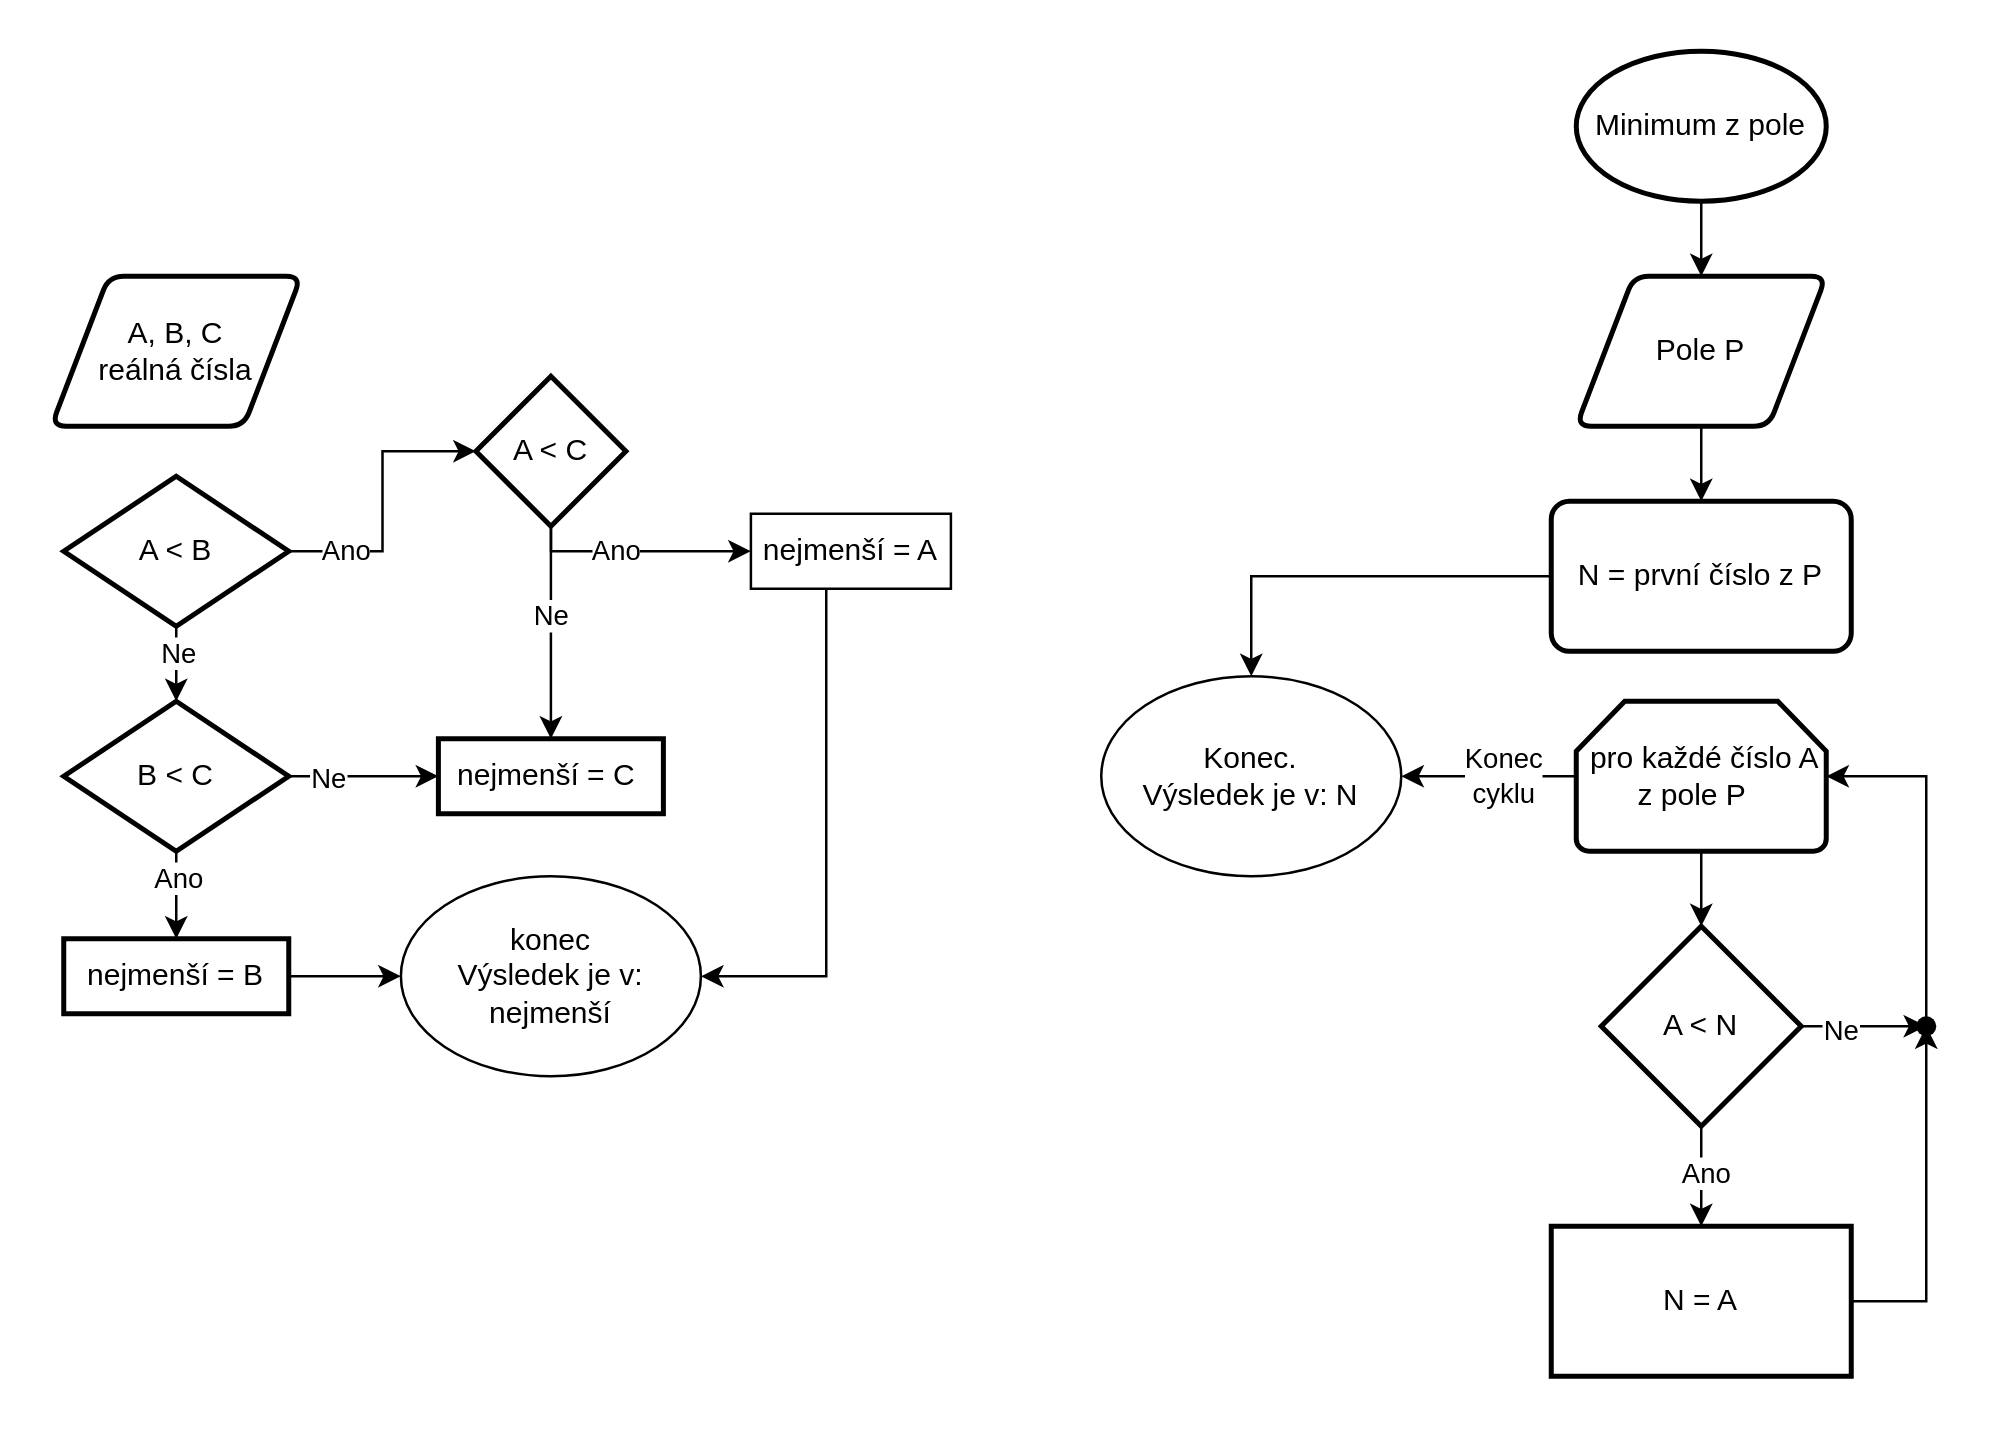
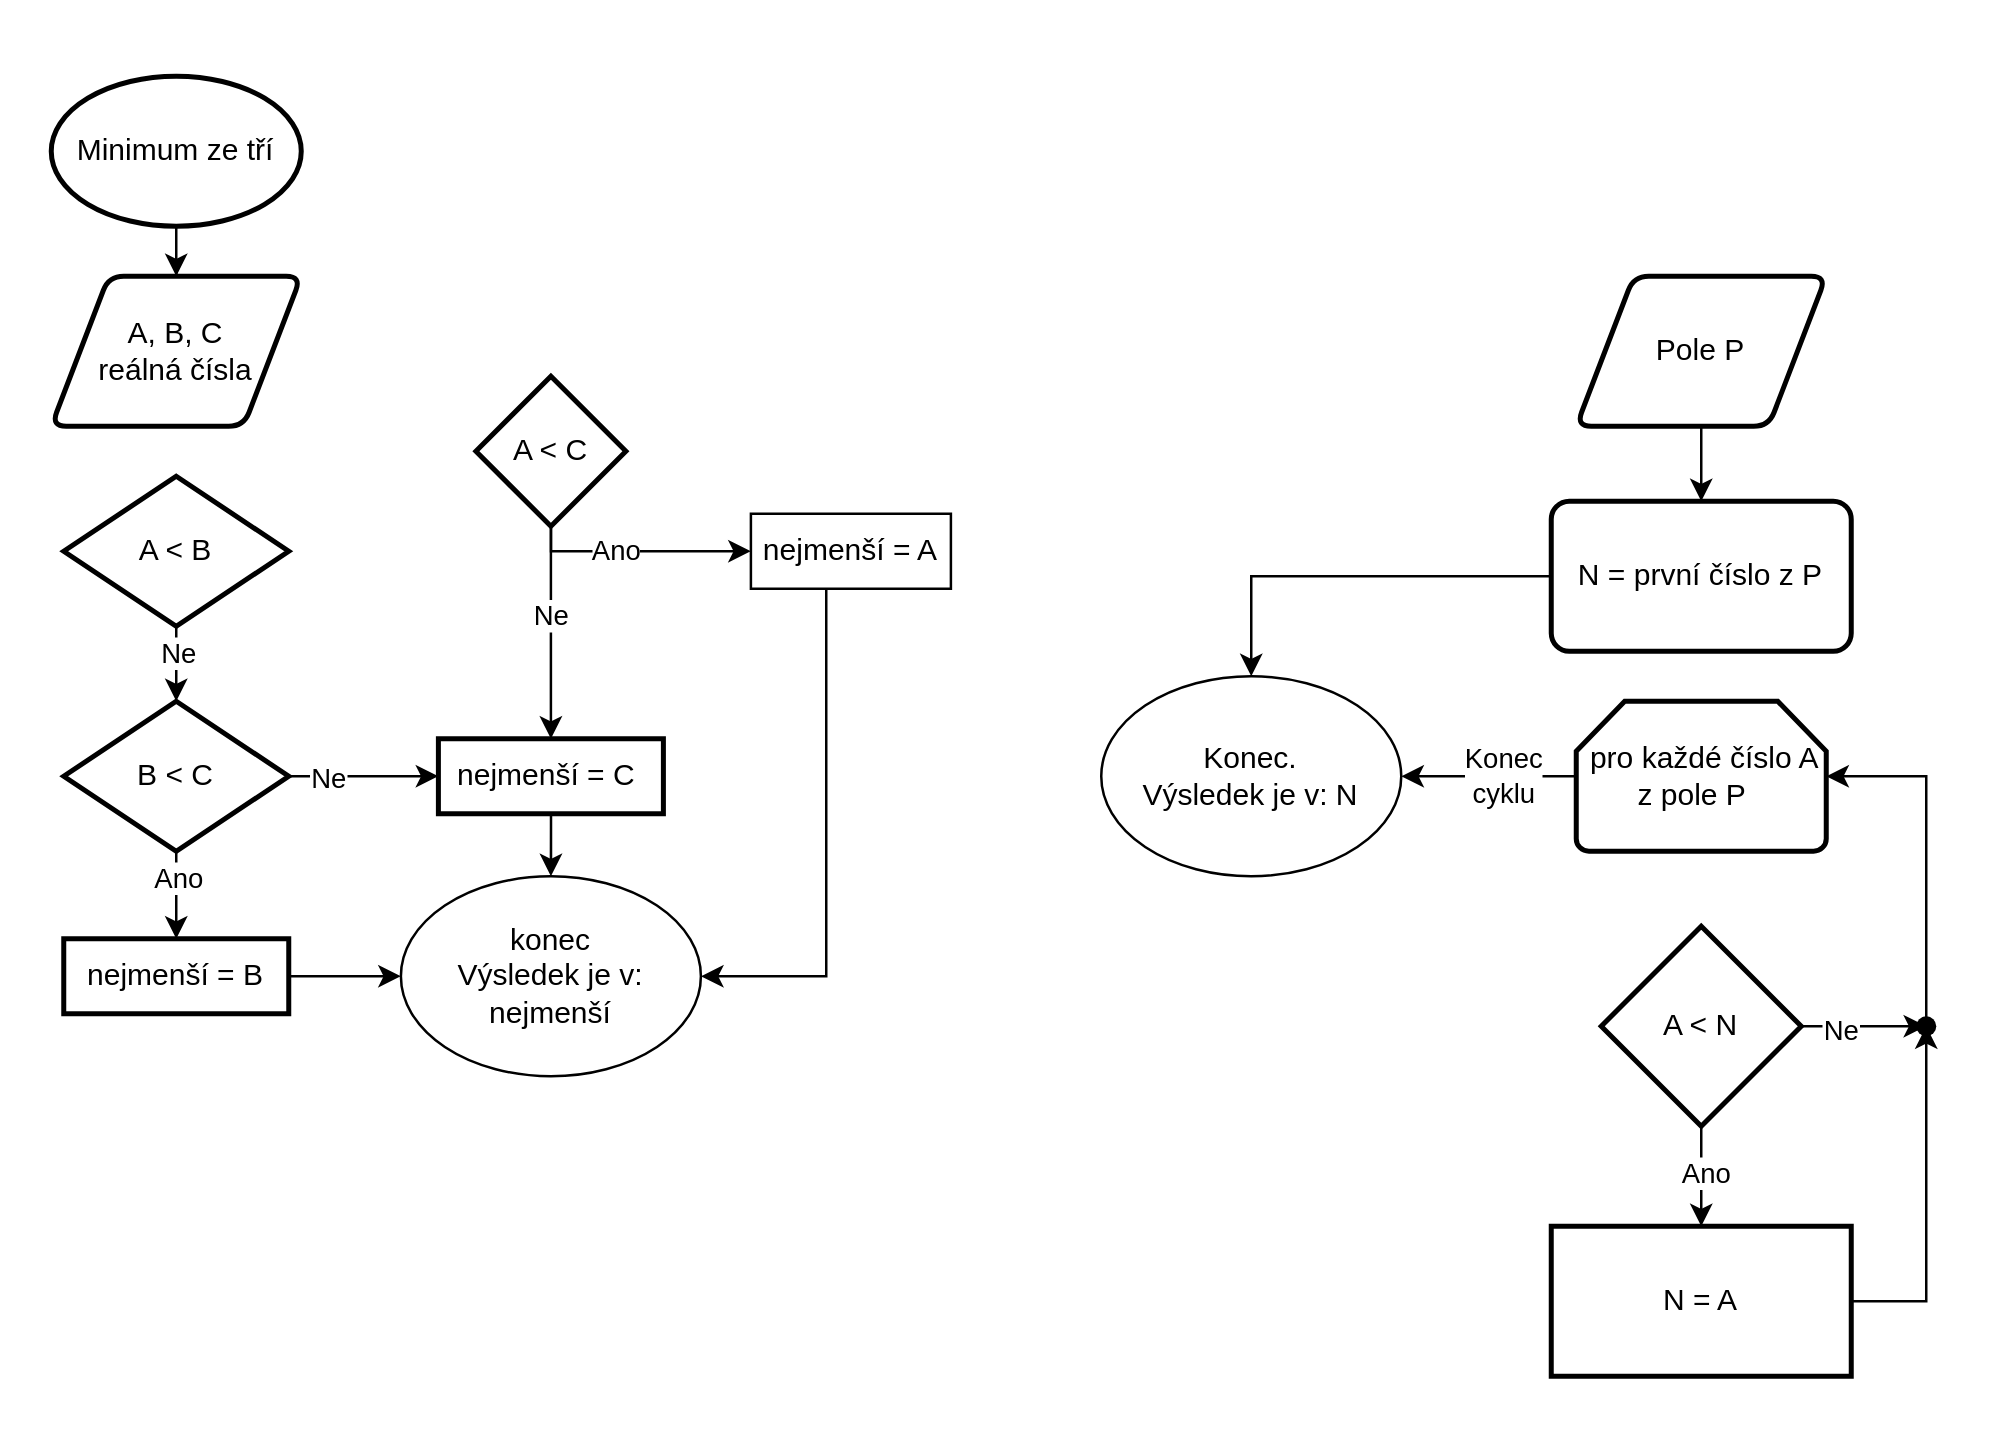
node "Minimum z pole": removed
node "Minimum ze tří": added
edge "Minimum z pole" -> "Pole P": removed
edge "Minimum ze tří" -> "A, B, C reálná čísla": added
edge "A < B" -> "A < C": removed, label "Ano"
edge "nejmenší = C" -> "konec Výsledek je v: nejmenší": added
edge "pro každé číslo A z pole P" -> "A < N": removed
